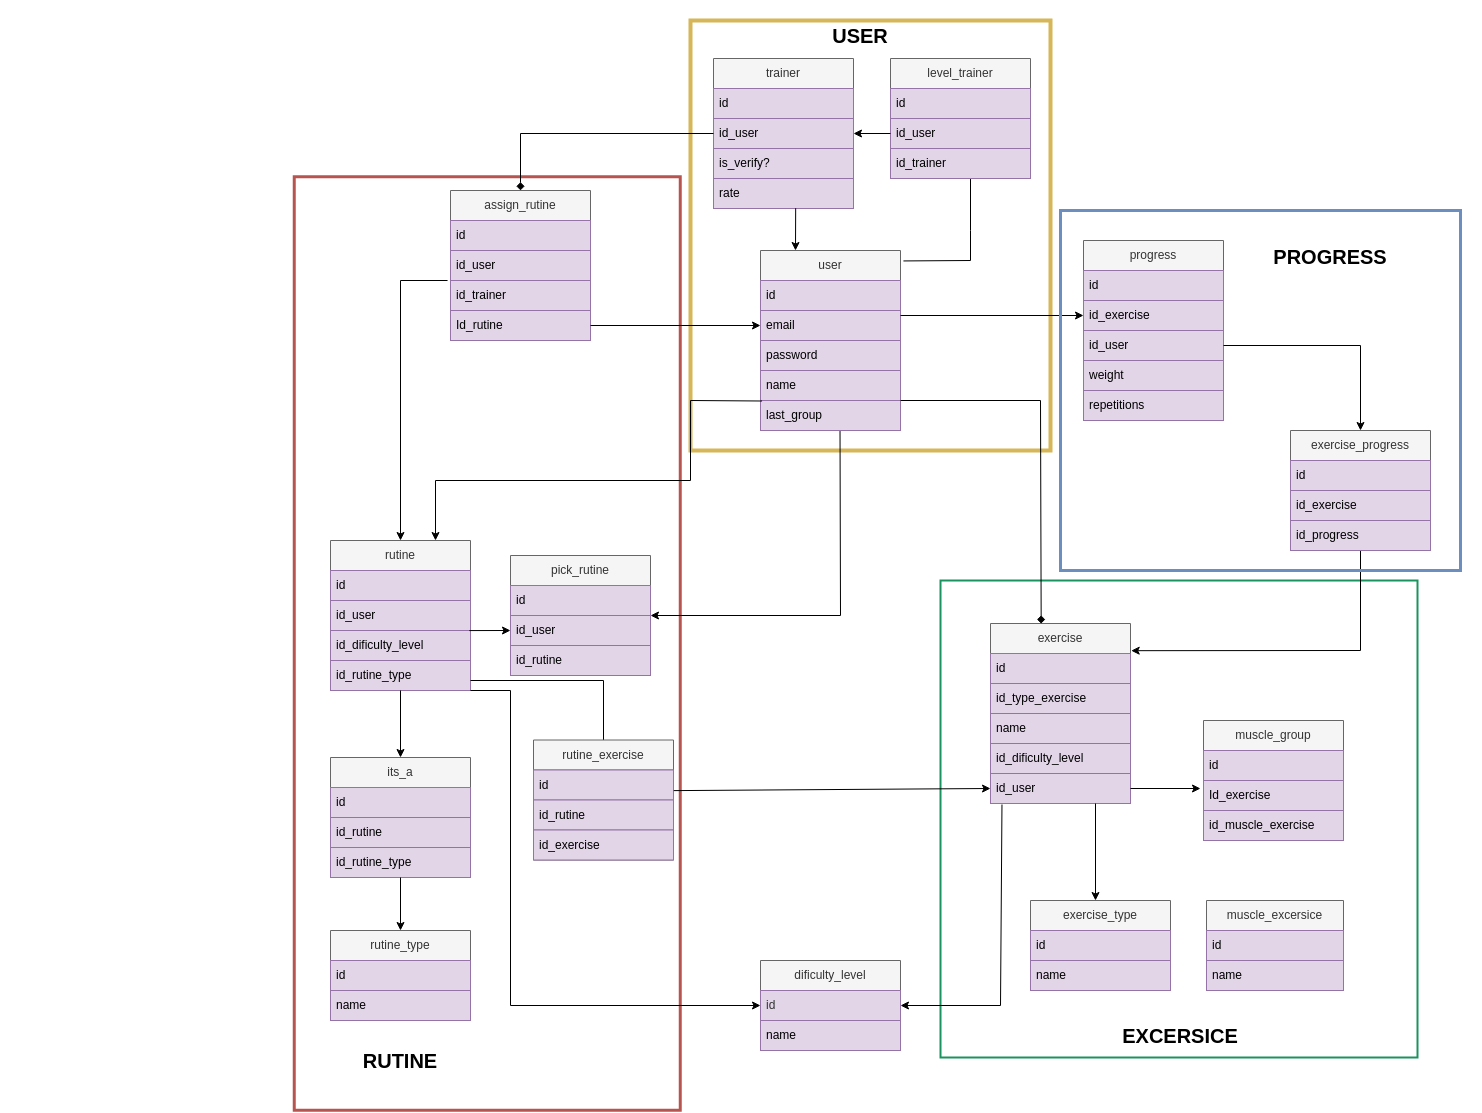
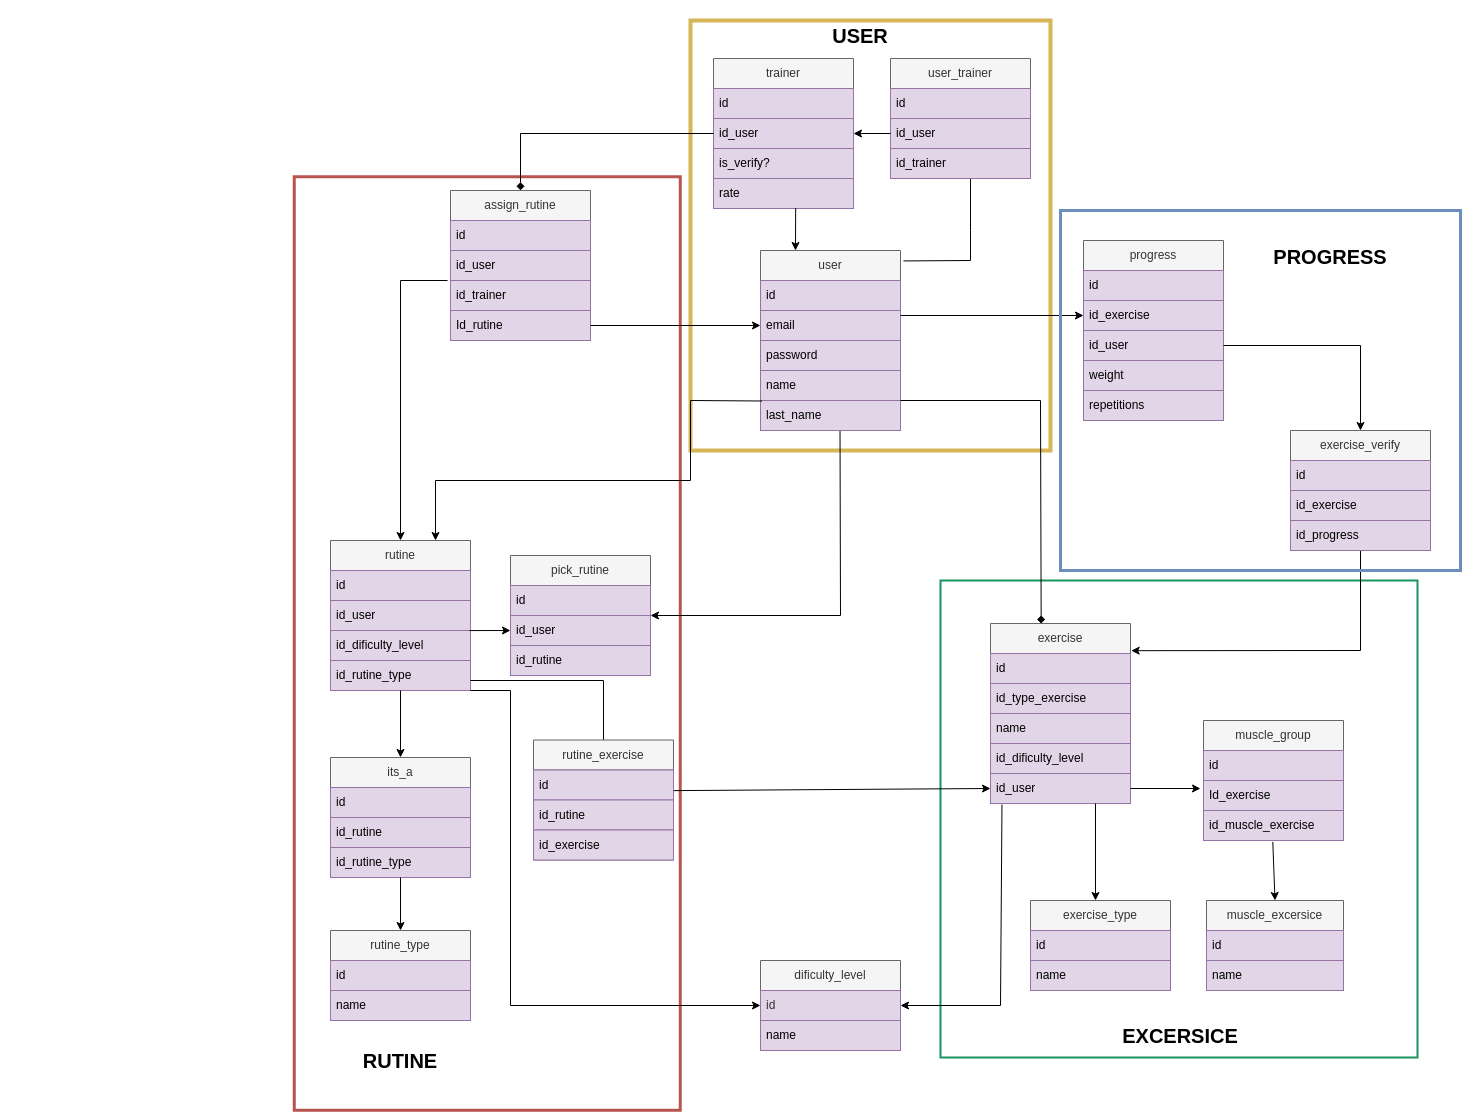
node "level_trainer": label "level_trainer" -> "user_trainer"
node "last_group": label "last_group" -> "last_name"
node "exercise_progress": label "exercise_progress" -> "exercise_verify"
edge "id_muscle_exercise" -> "muscle_excersice": added
